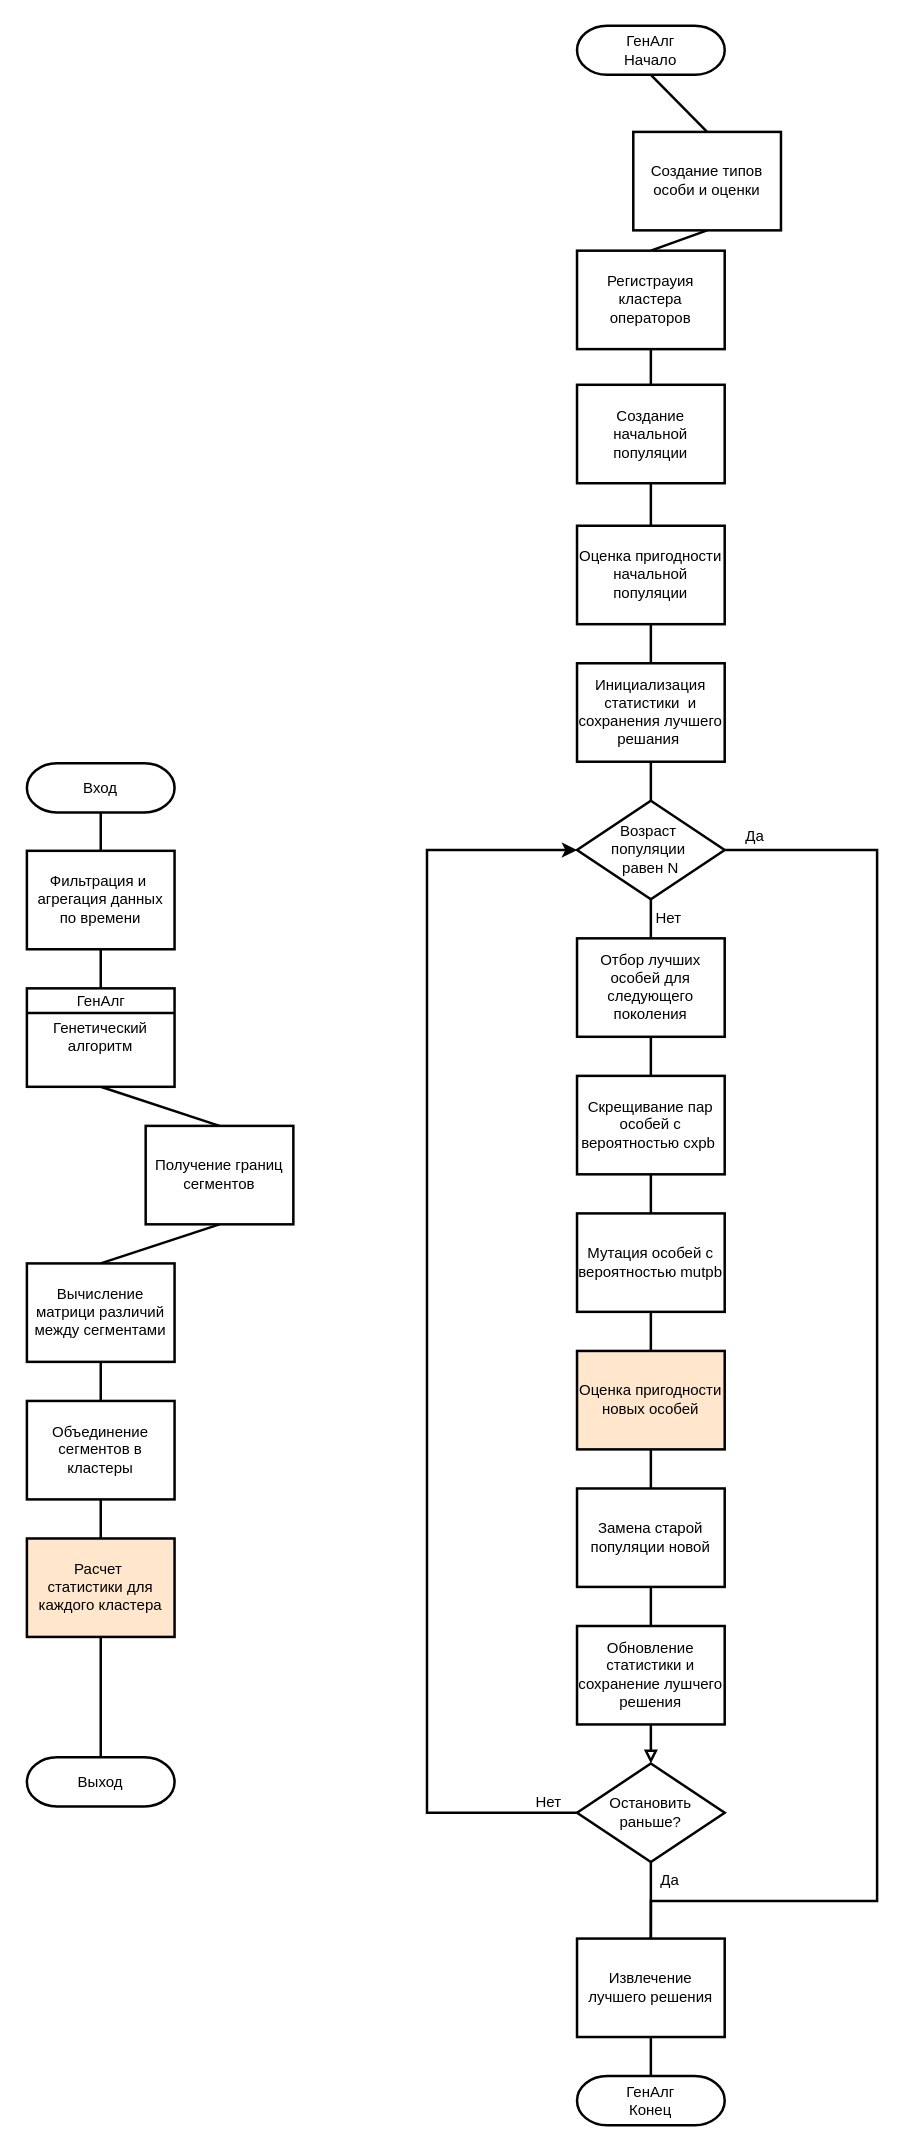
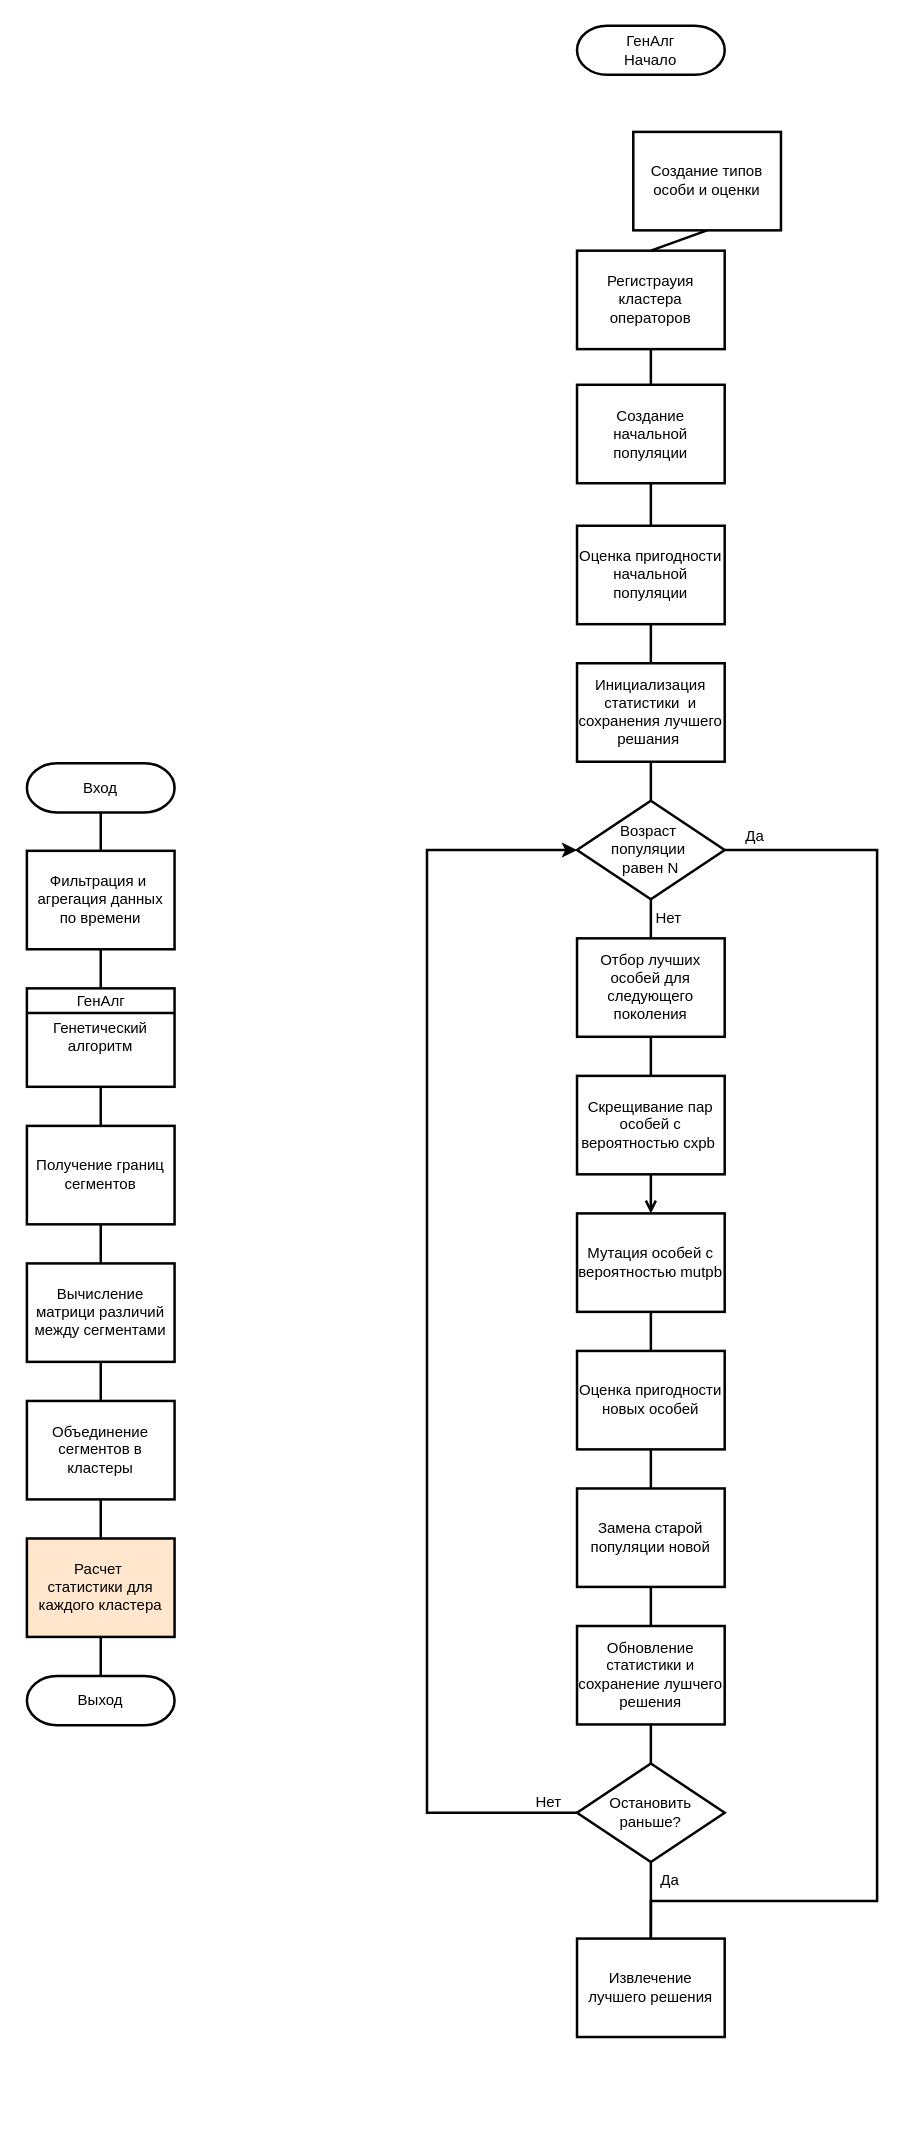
edge "ГенАлг Начало" -- "Создание типов особи и оценки": removed
node "Получение границ сегментов": moved (219, 1175) -> (101, 1175)
edge "Скрещивание пар особей с вероятностью cxpb" -- "Мутация особей с вероятностью mutpb": arrowhead none -> open
node "Оценка пригодности новых особей": fillcolor #ffe6cc -> #ffffff
edge "Обновление статистики и сохранение лушчего решения" -> "Остановить раньше?": arrowhead block -> none
node "Выход": moved (101, 1781) -> (101, 1700)
edge "Извлечение лучшего решения" -- "ГенАлг Конец": removed
node "ГенАлг Конец": removed
